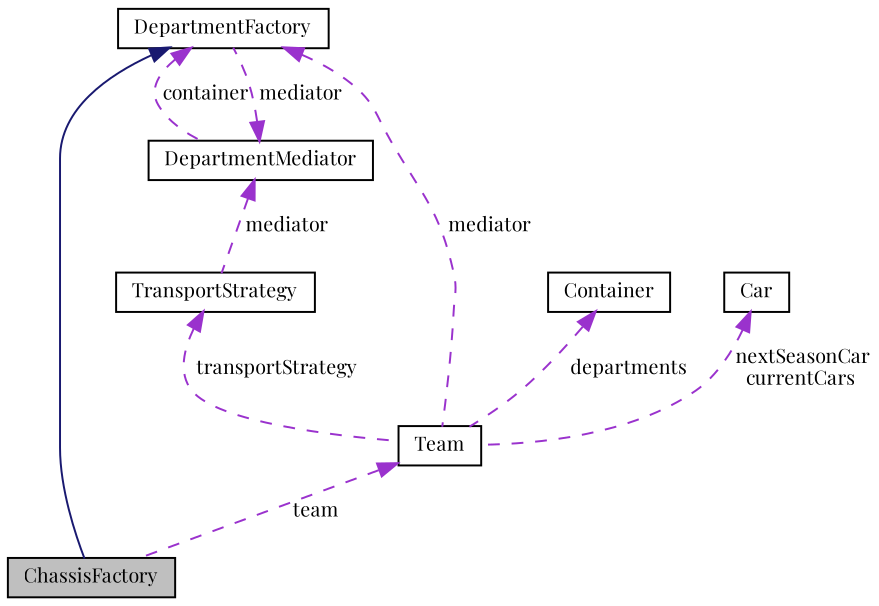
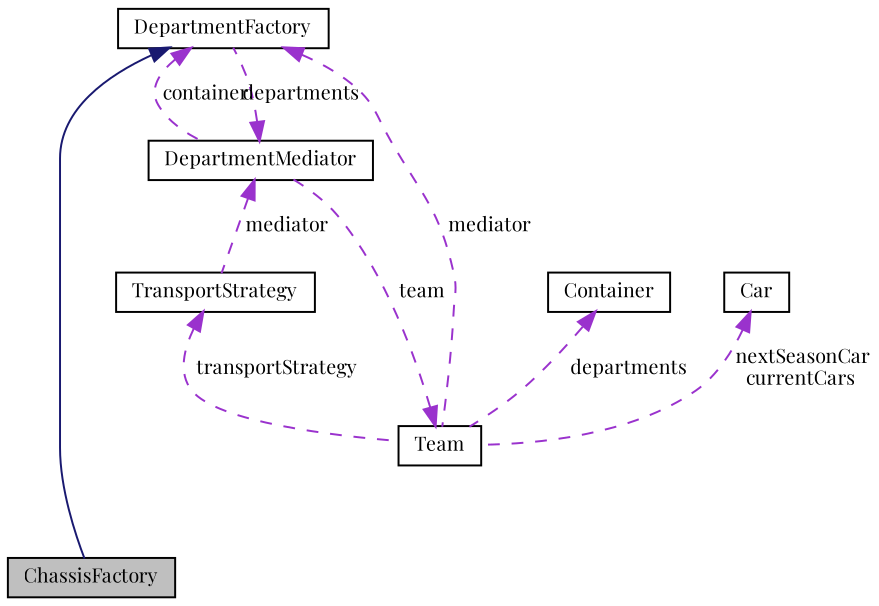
edge "DepartmentFactory" -> "DepartmentMediator": label " mediator" -> " departments"
edge "ChassisFactory" -> "Team": now "DepartmentMediator" -> "Team"
